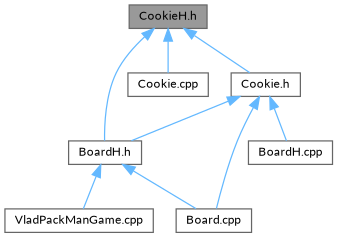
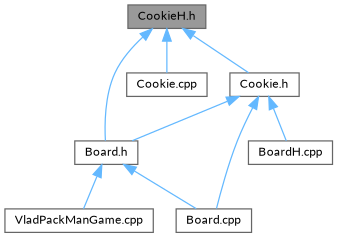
node "BoardH.h": label "BoardH.h" -> "Board.h"
